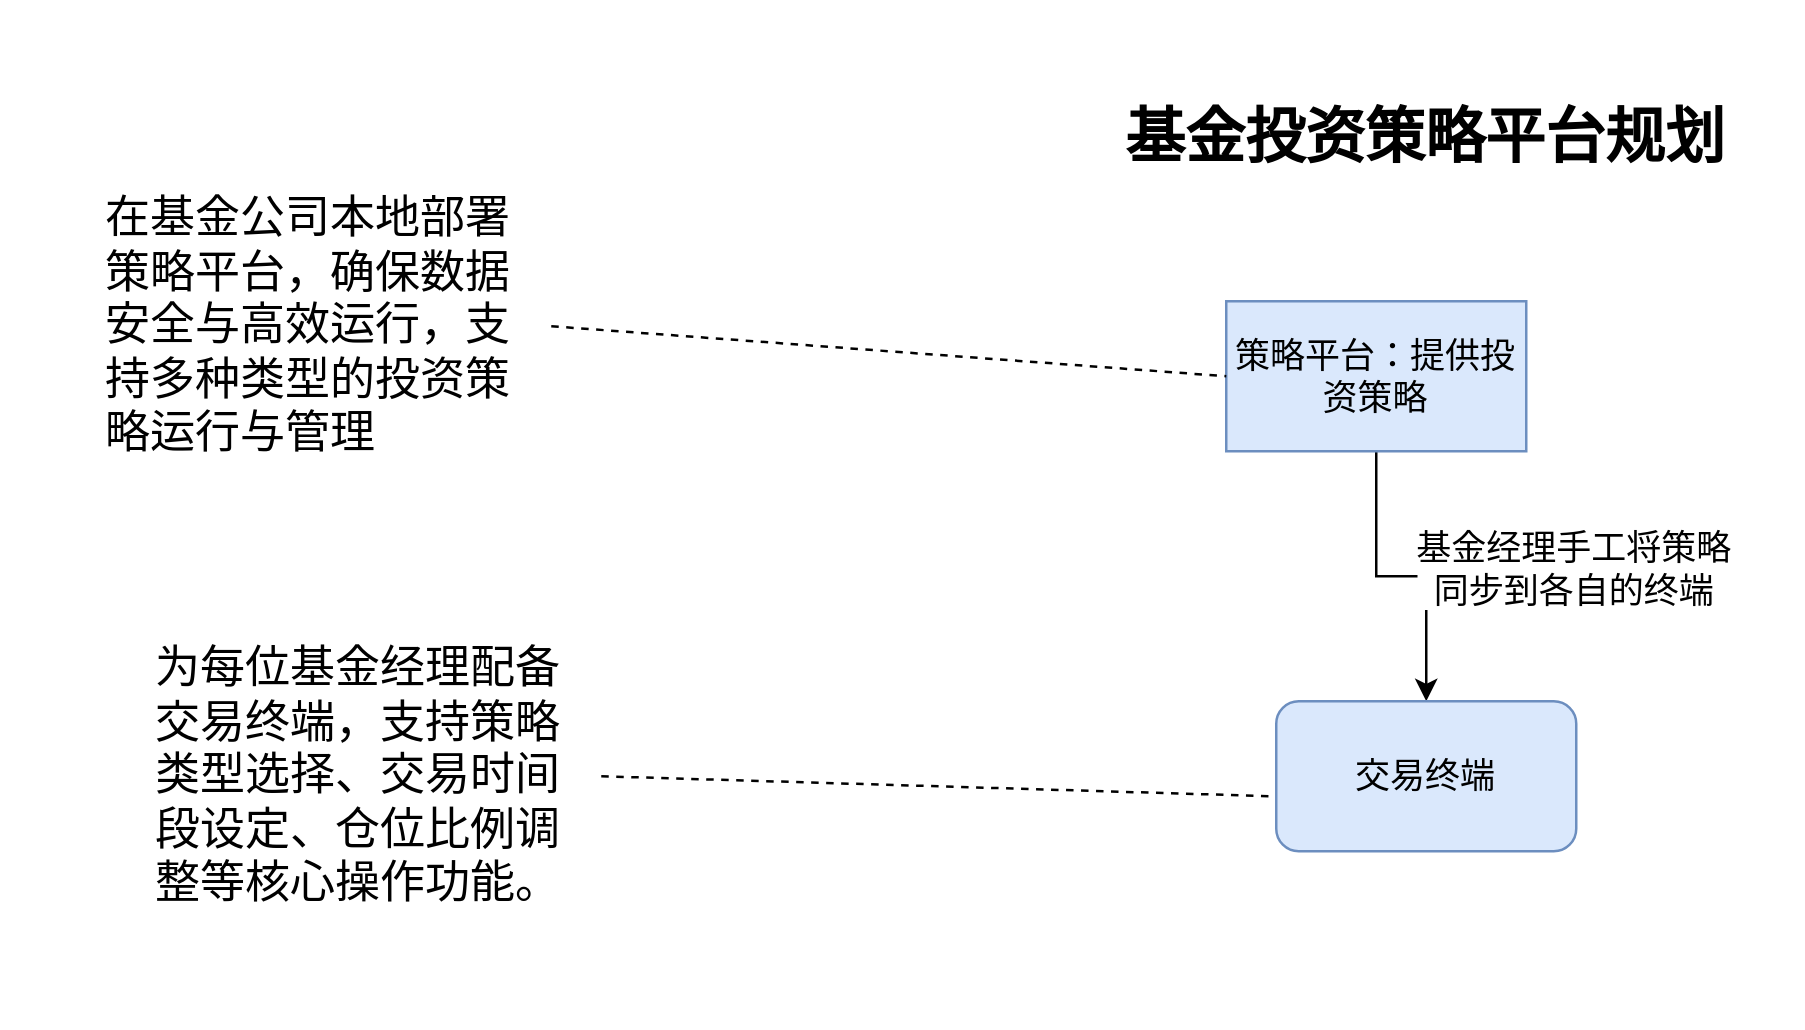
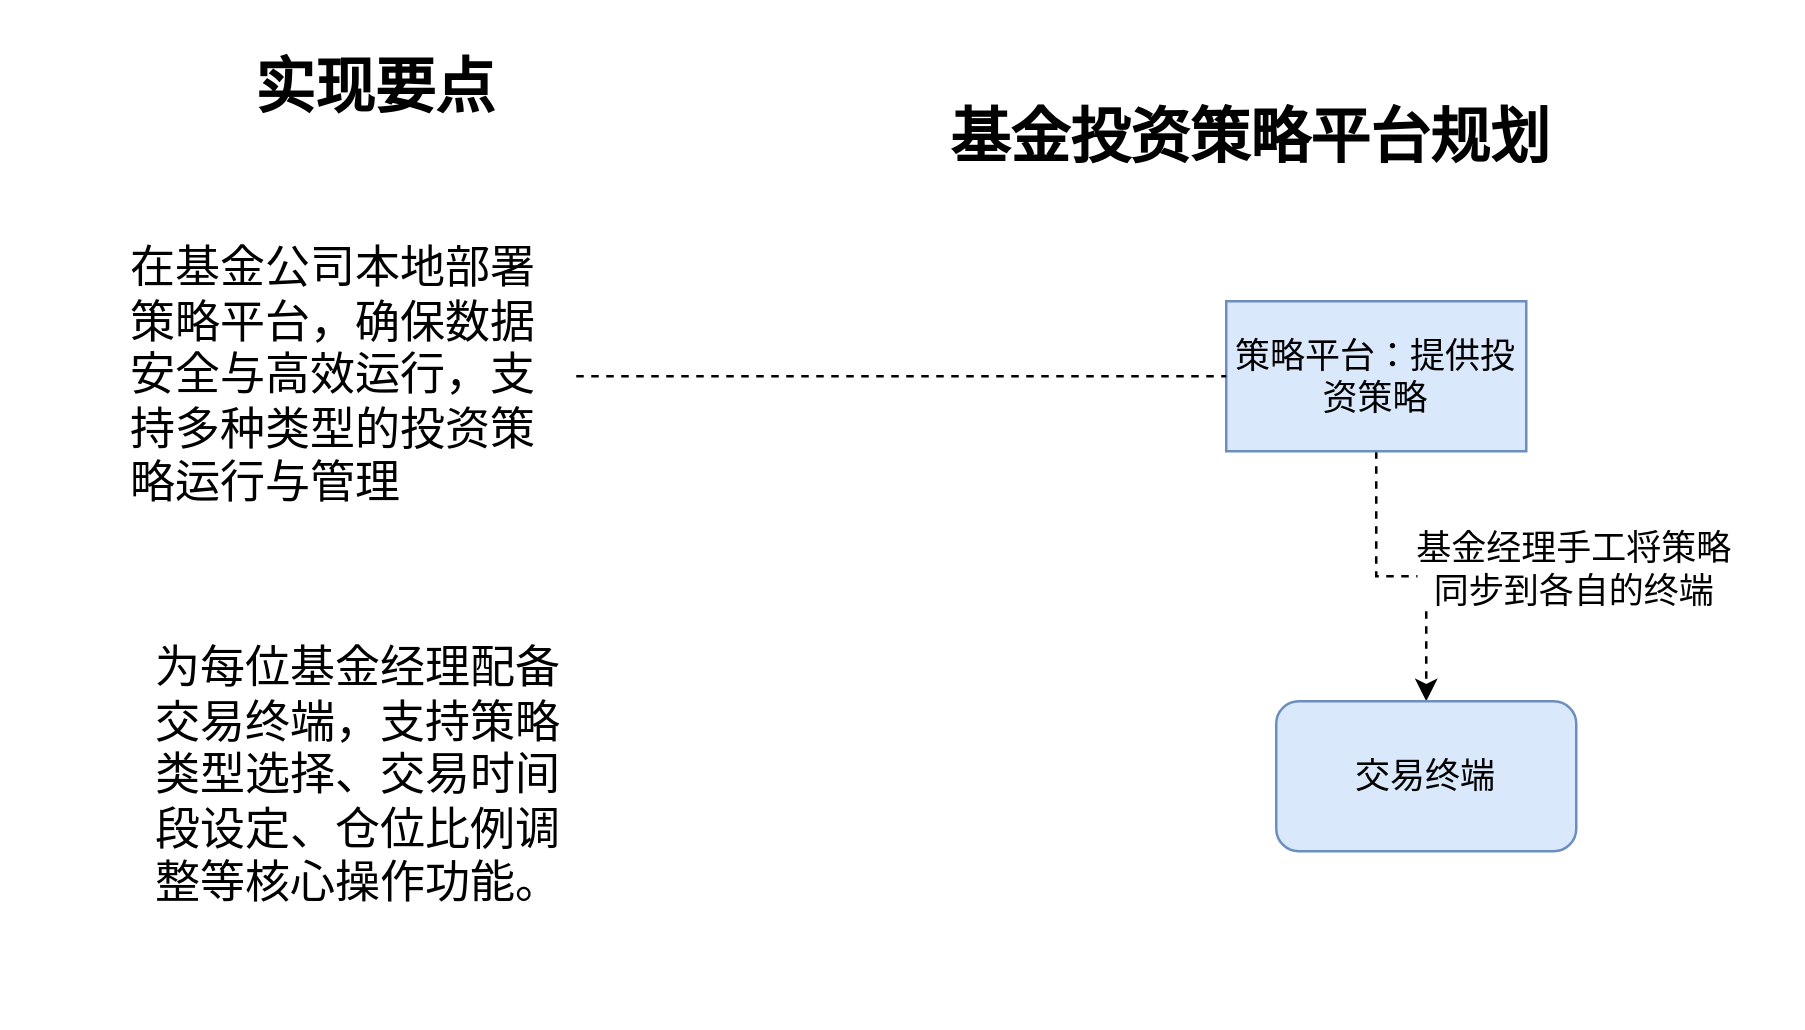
node "实现要点": added
node "基金投资策略平台规划": moved (1426, 139) -> (1251, 139)
node "在基金公司本地部署策略平台，确保数据安全与高效运行，支持多种类型的投资策略运行与管理": moved (326, 326) -> (351, 376)
edge "策略平台：提供投资策略" -> "交易终端": style solid -> dashed
edge "为每位基金经理配备交易终端，支持策略类型选择、交易时间段设定、仓位比例调整等核心操作功能。" -- "交易终端": removed
